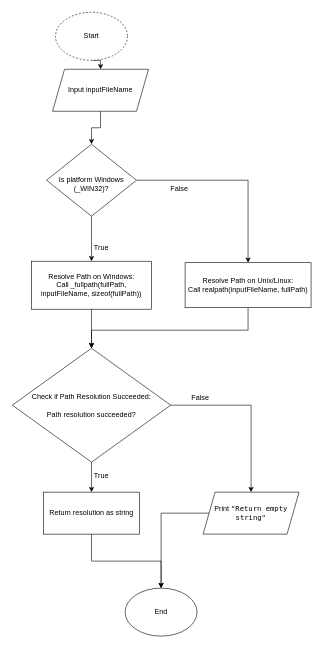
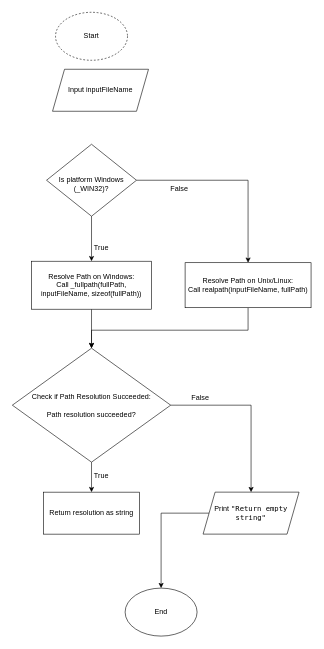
edge "Start" -> "Input inputFileName": removed
edge "Input inputFileName" -> "Is platform Windows (_WIN32)?": removed
edge "Return resolution as string" -> "End": removed
